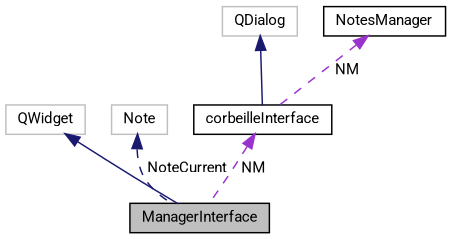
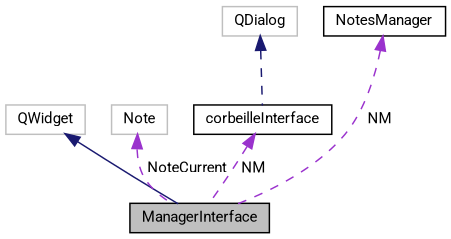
edge "corbeilleInterface" -> "NotesManager": now "ManagerInterface" -> "NotesManager"
edge "corbeilleInterface" -> "QDialog": style solid -> dashed
edge "ManagerInterface" -> "Note": color midnightblue -> darkorchid3
